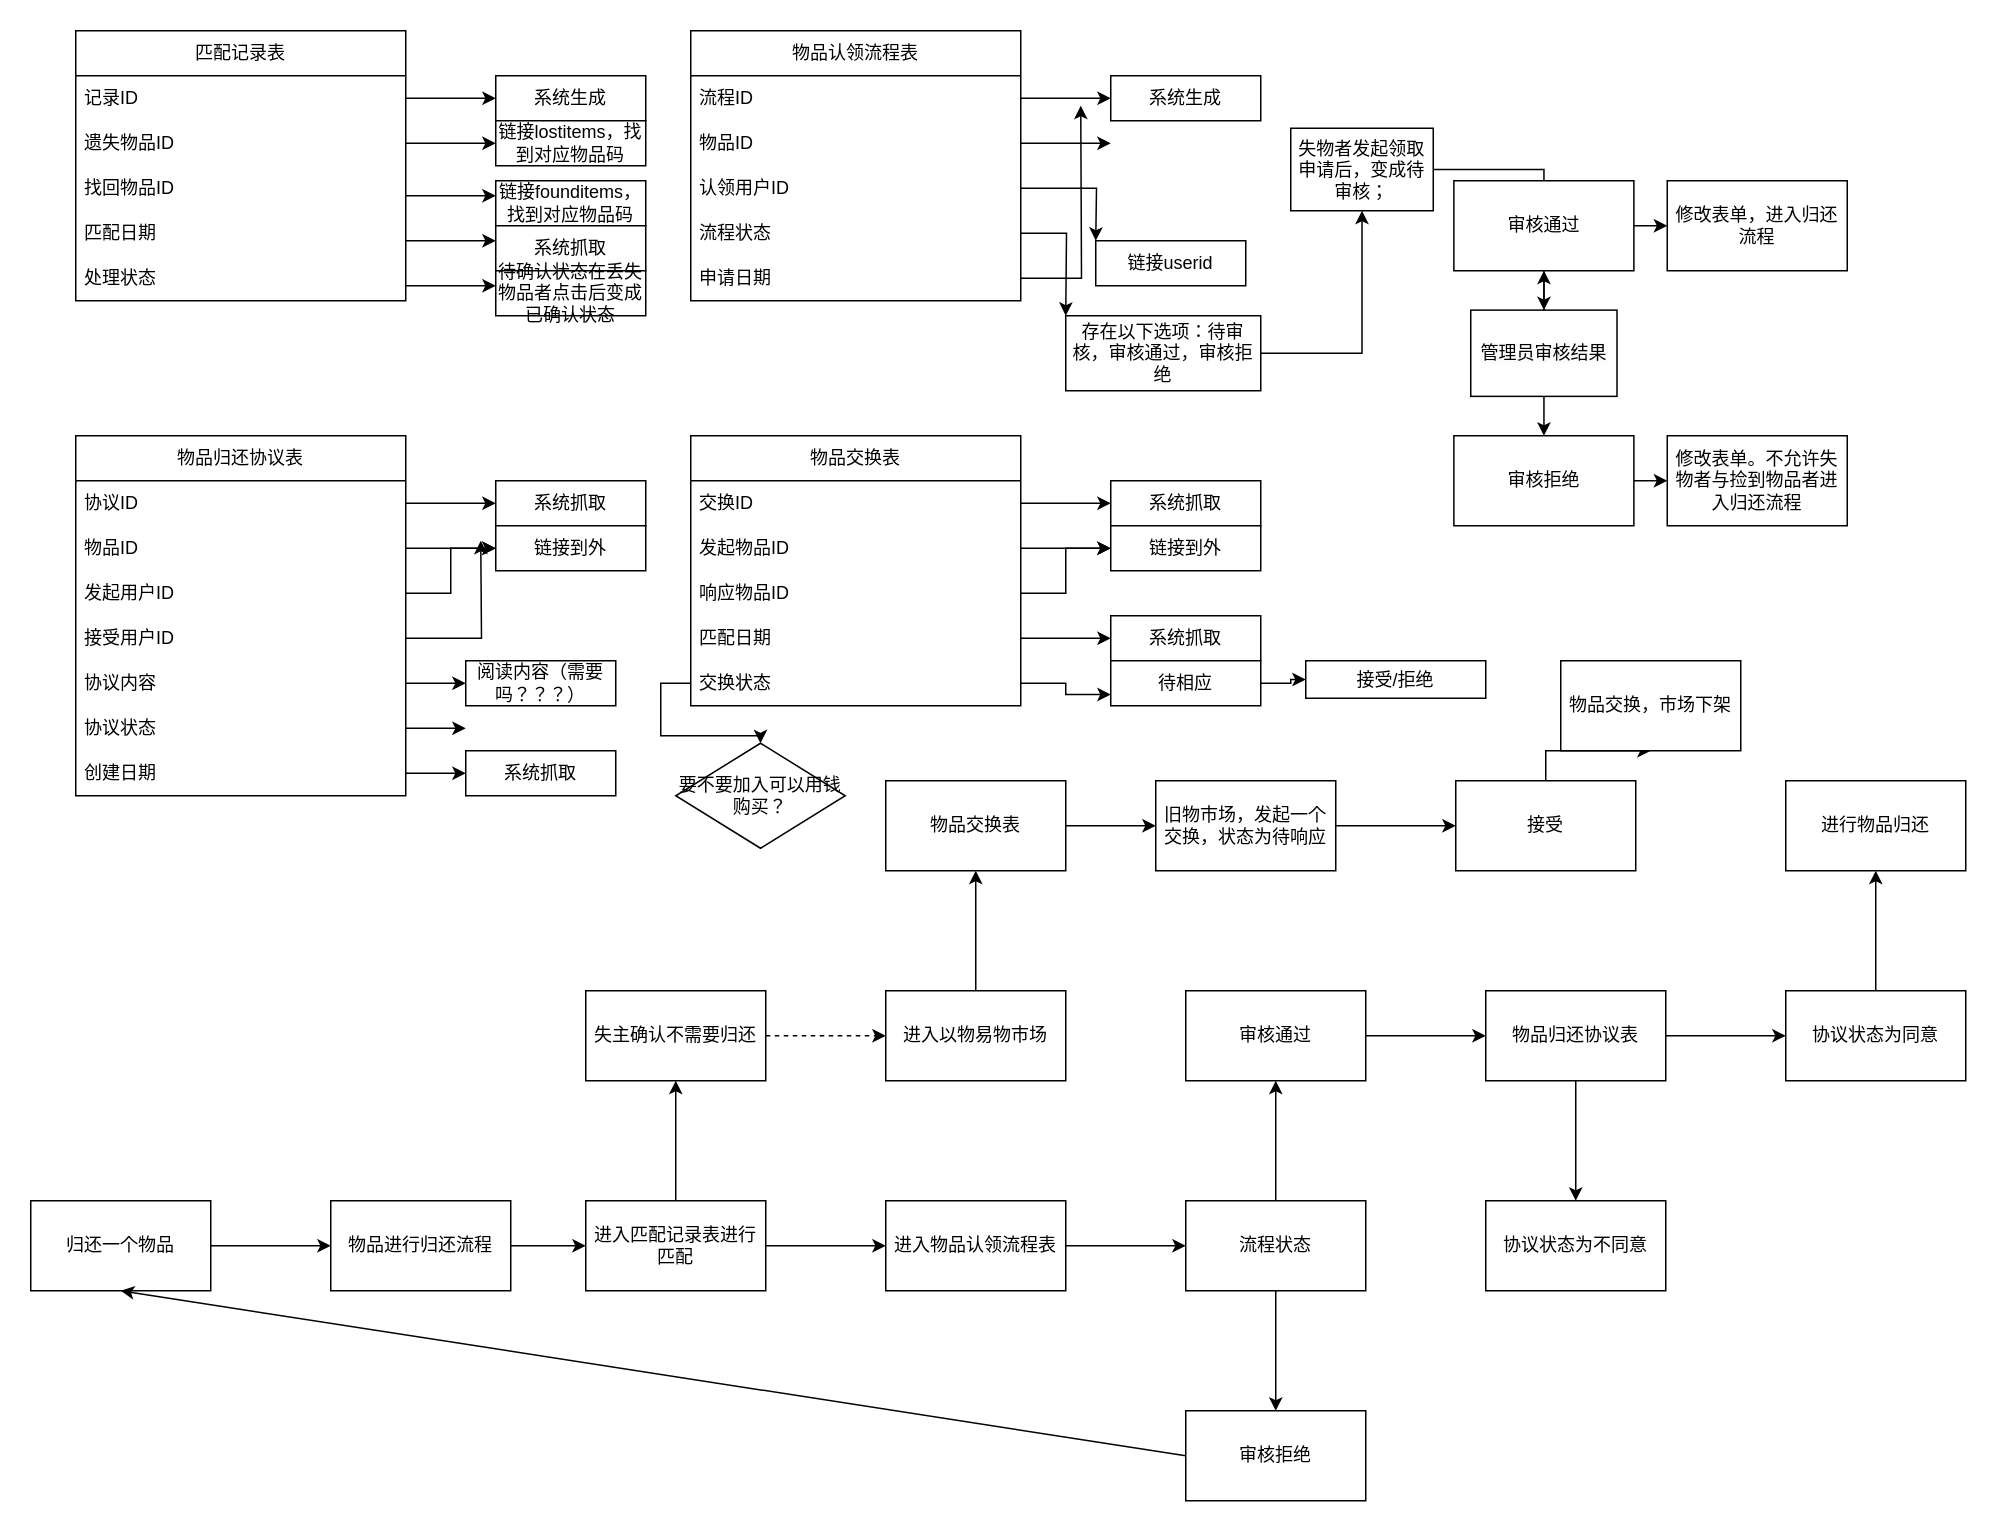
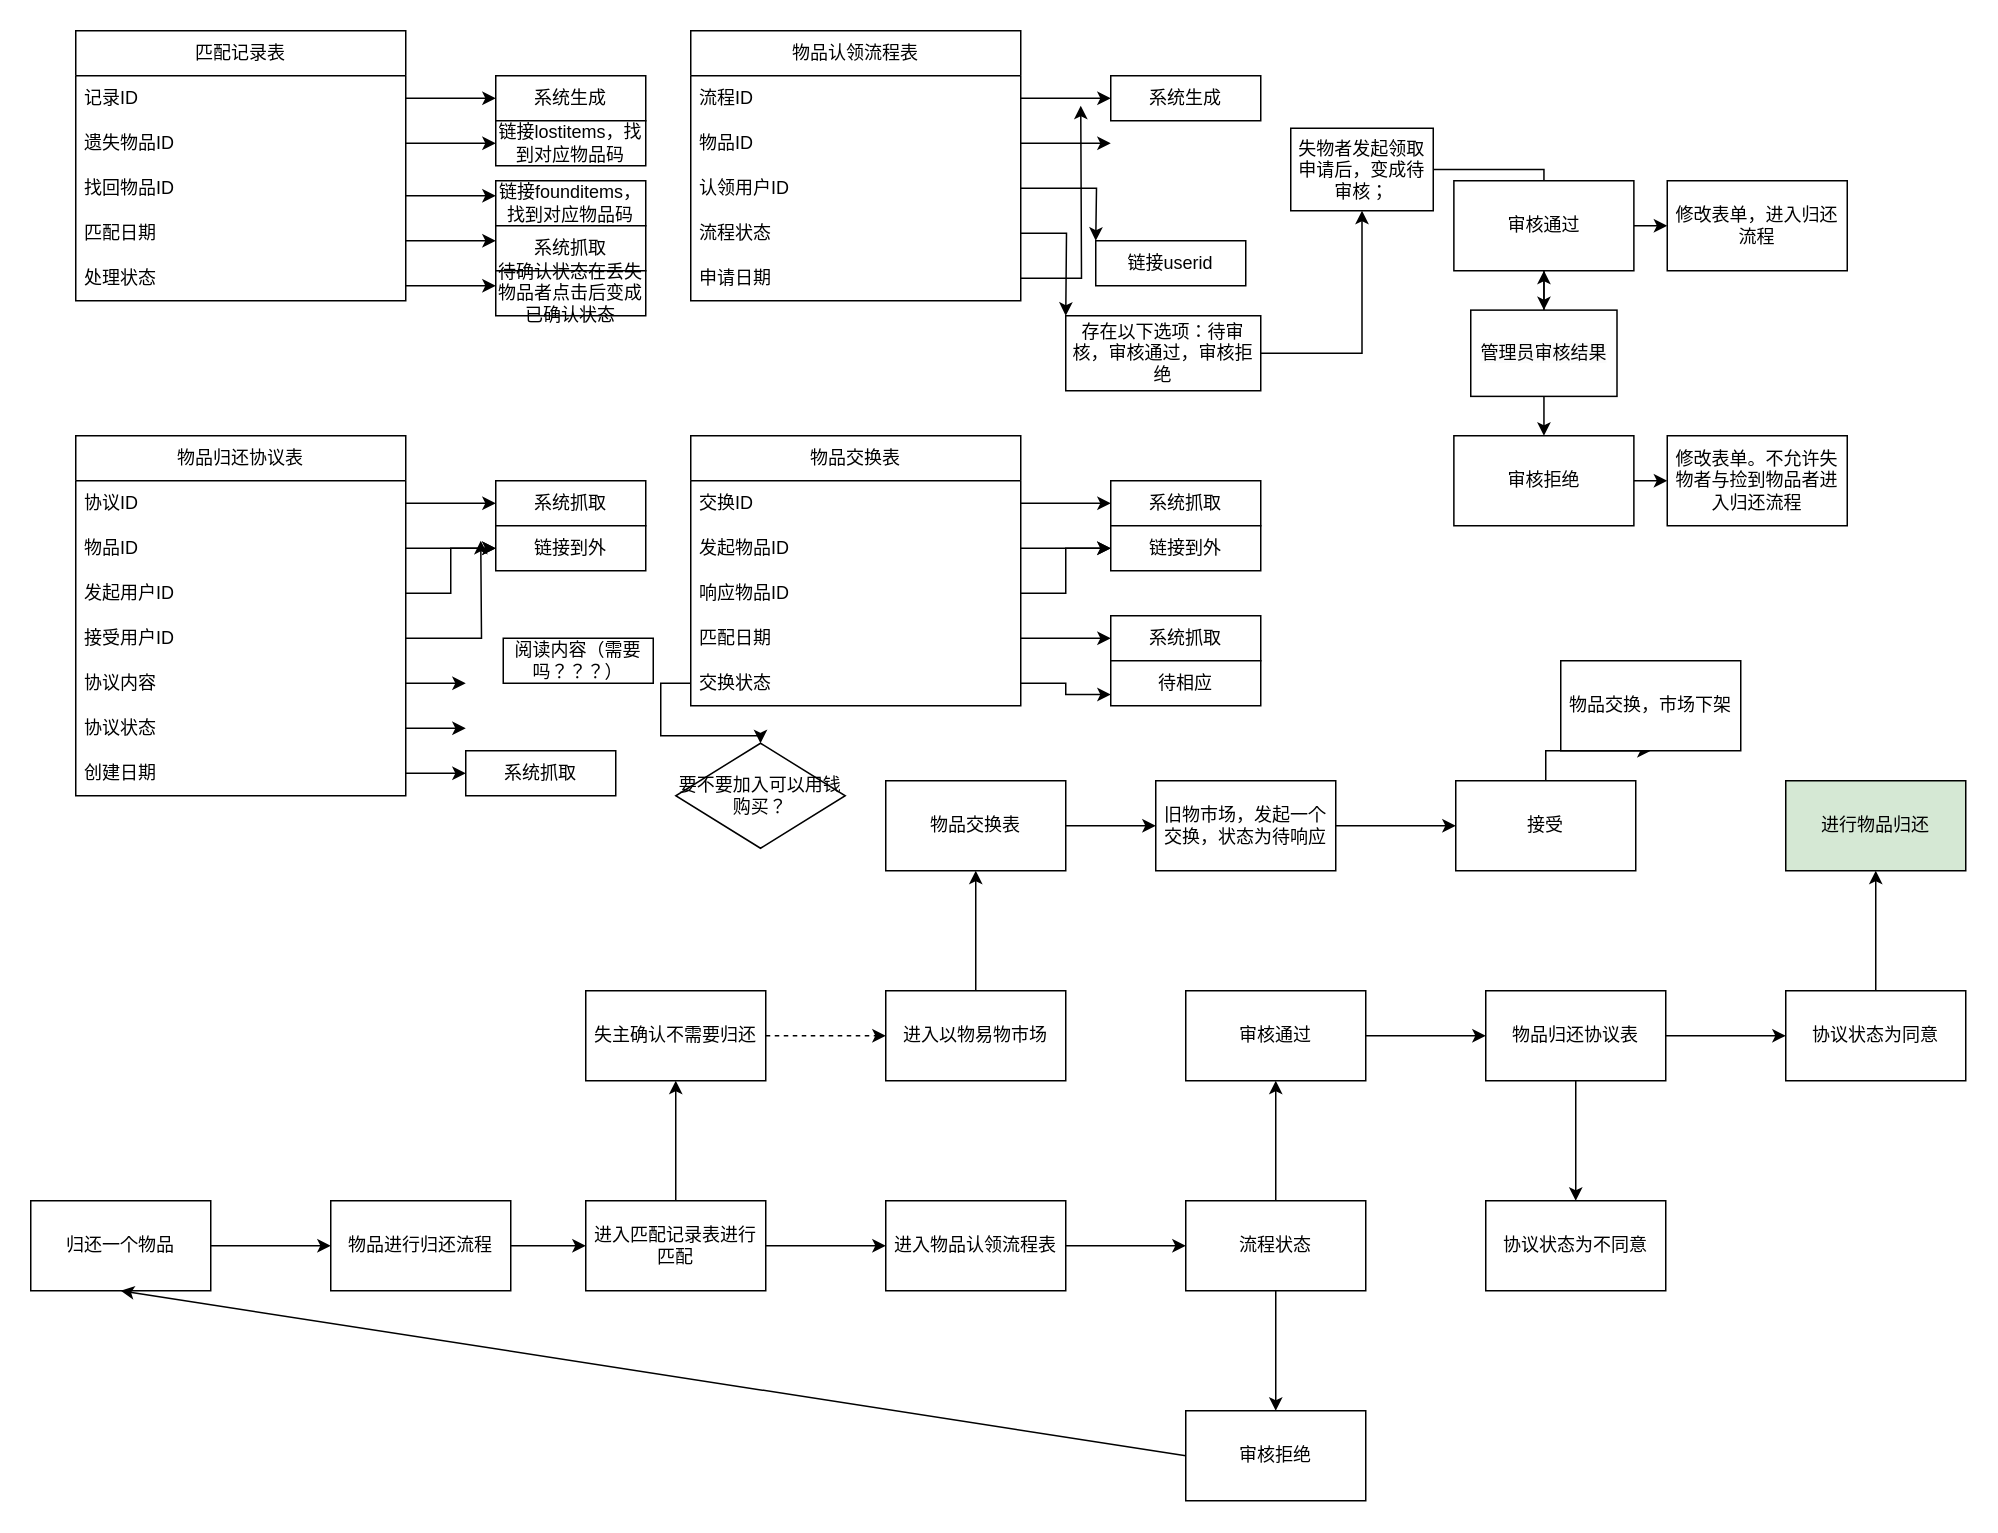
node "接受/拒绝": removed
node "阅读内容（需要吗？？？）": moved (541, 683) -> (578, 661)
edge "待相应" -> "接受/拒绝": removed
node "进行物品归还": fillcolor #ffffff -> #d5e8d4
